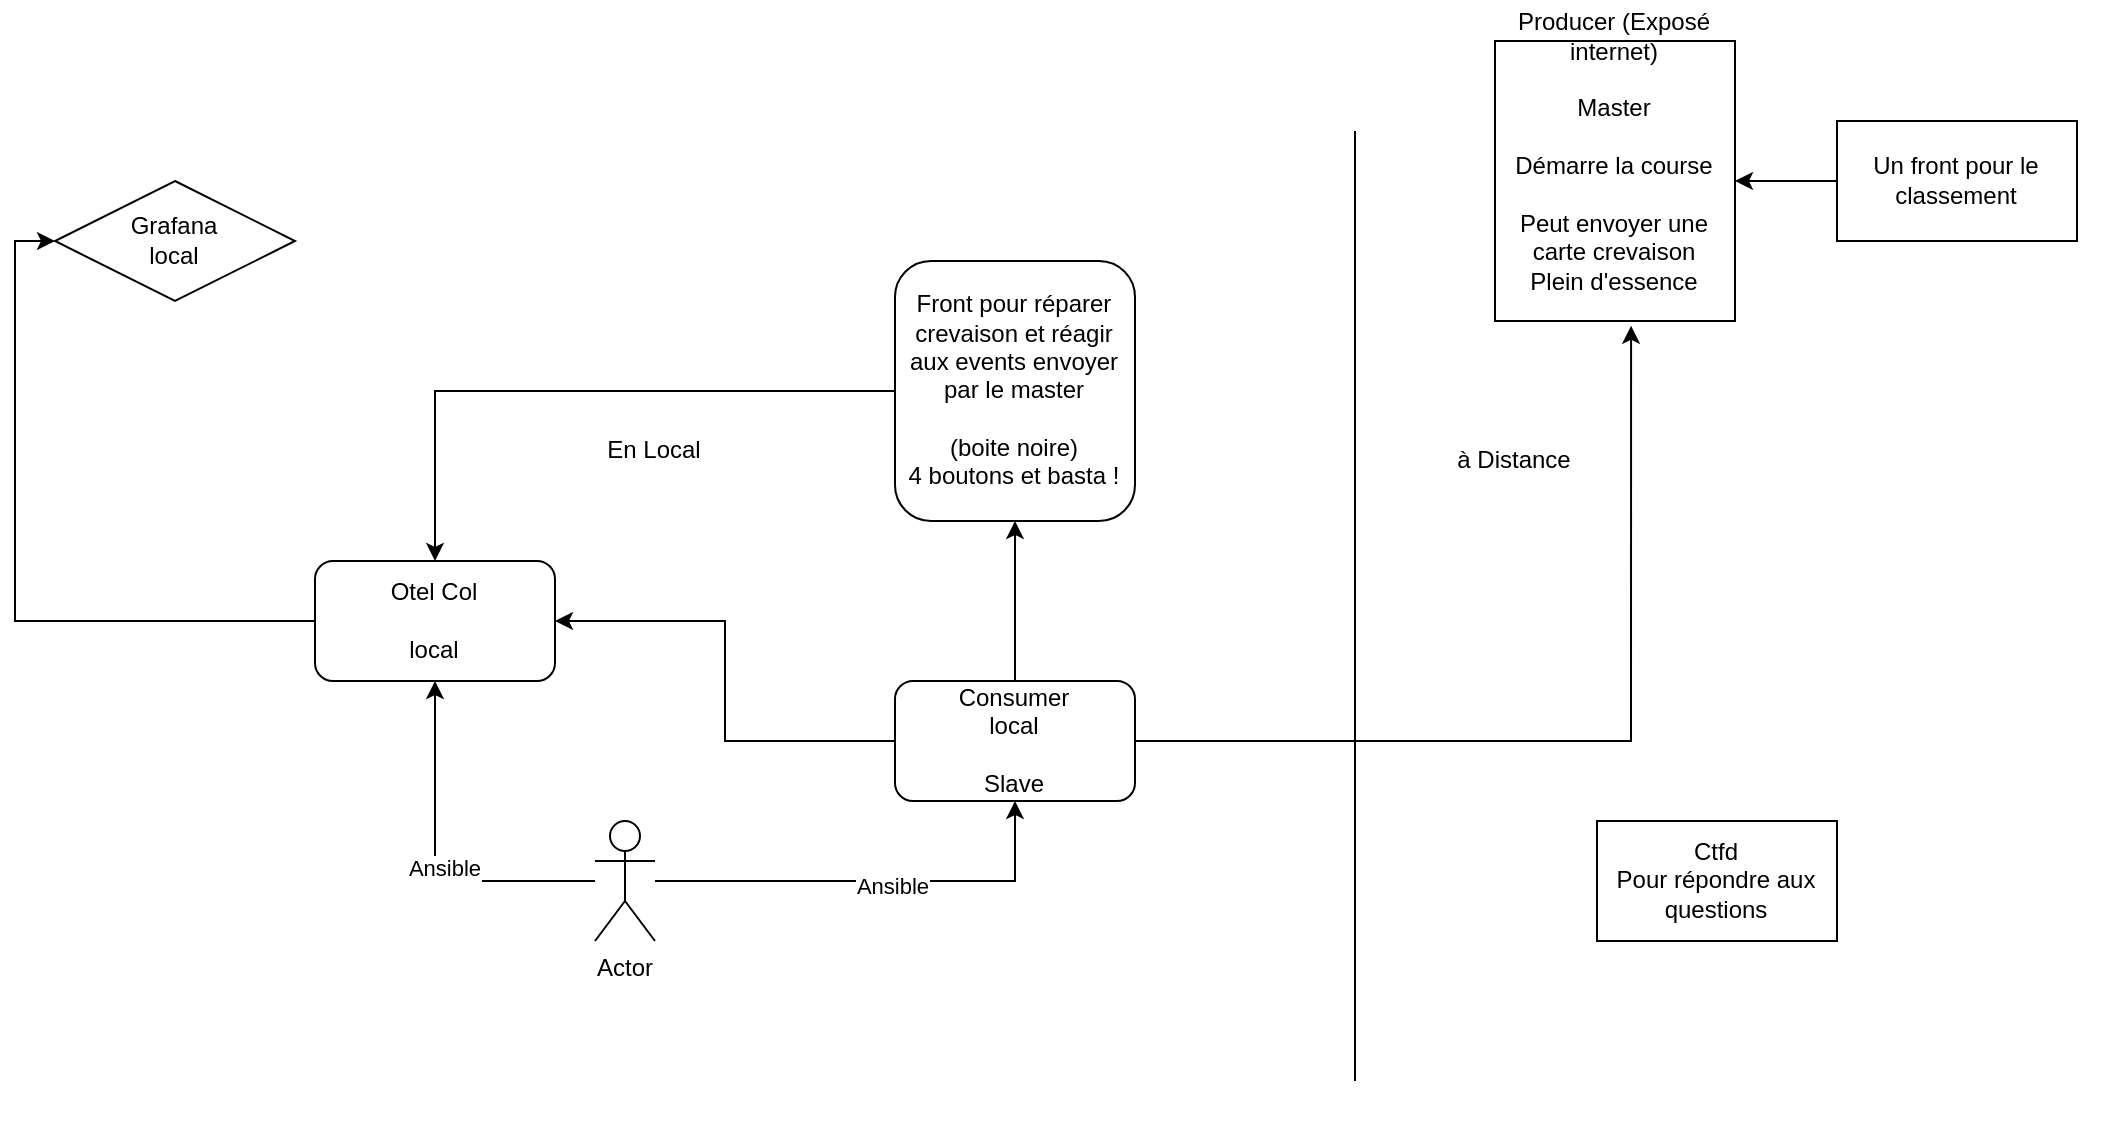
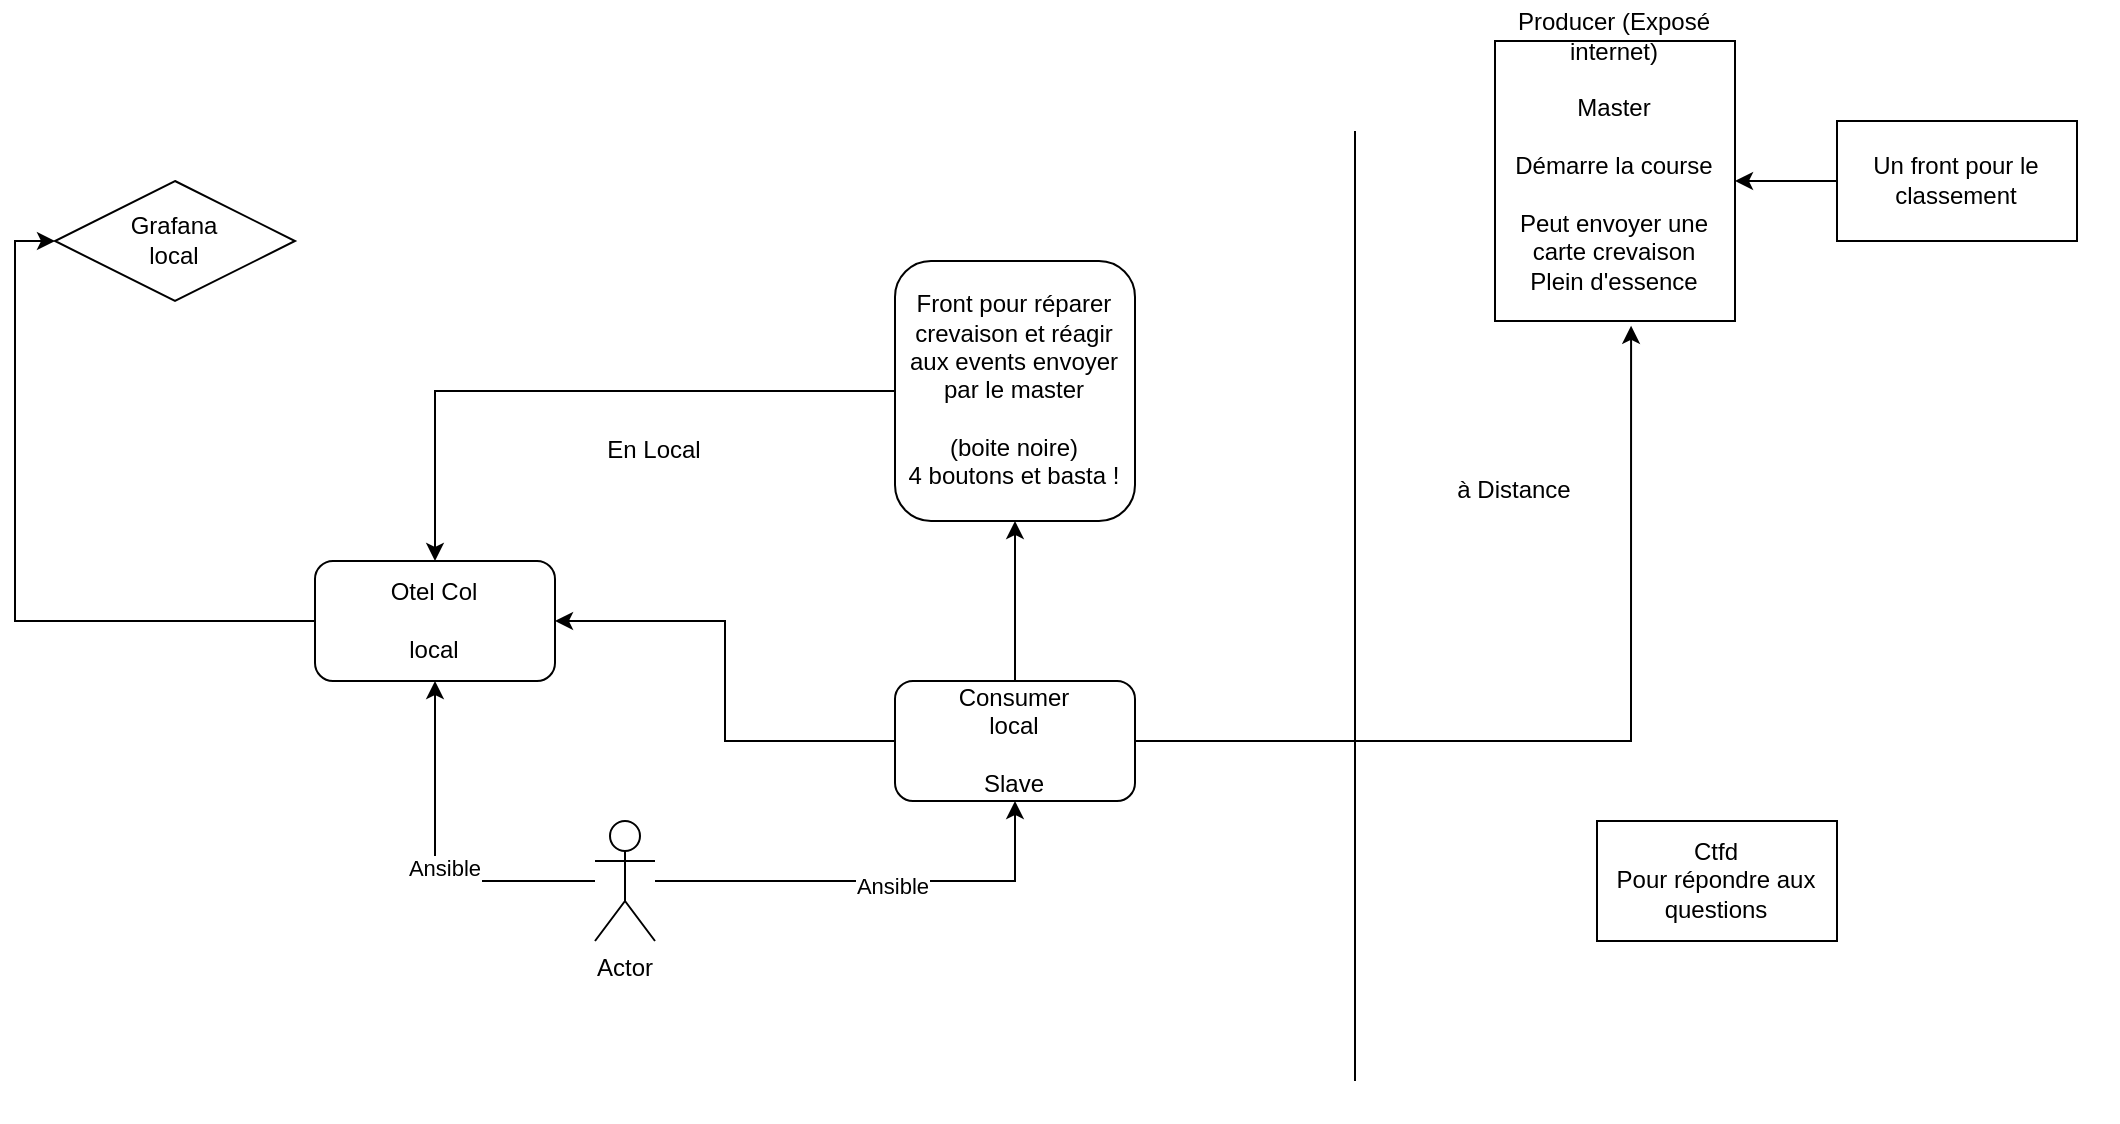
node "à Distance": moved (1515, 461) -> (1515, 491)
